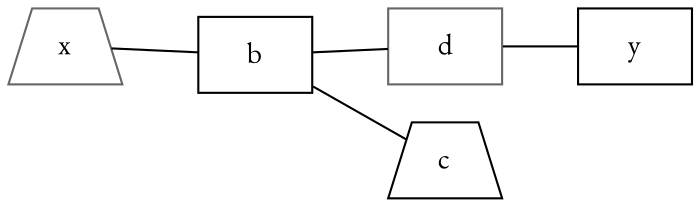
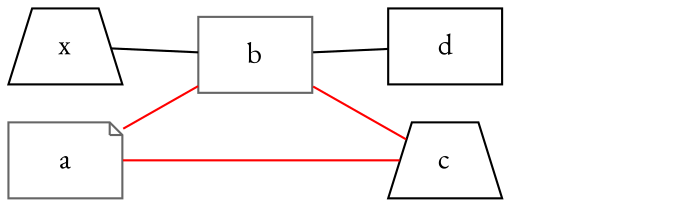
node "x": color gray40 -> black
node "d": color gray40 -> black
node "y": removed
node "b": color black -> gray40
edge "b" -- "c": color black -> red
node "a": added
